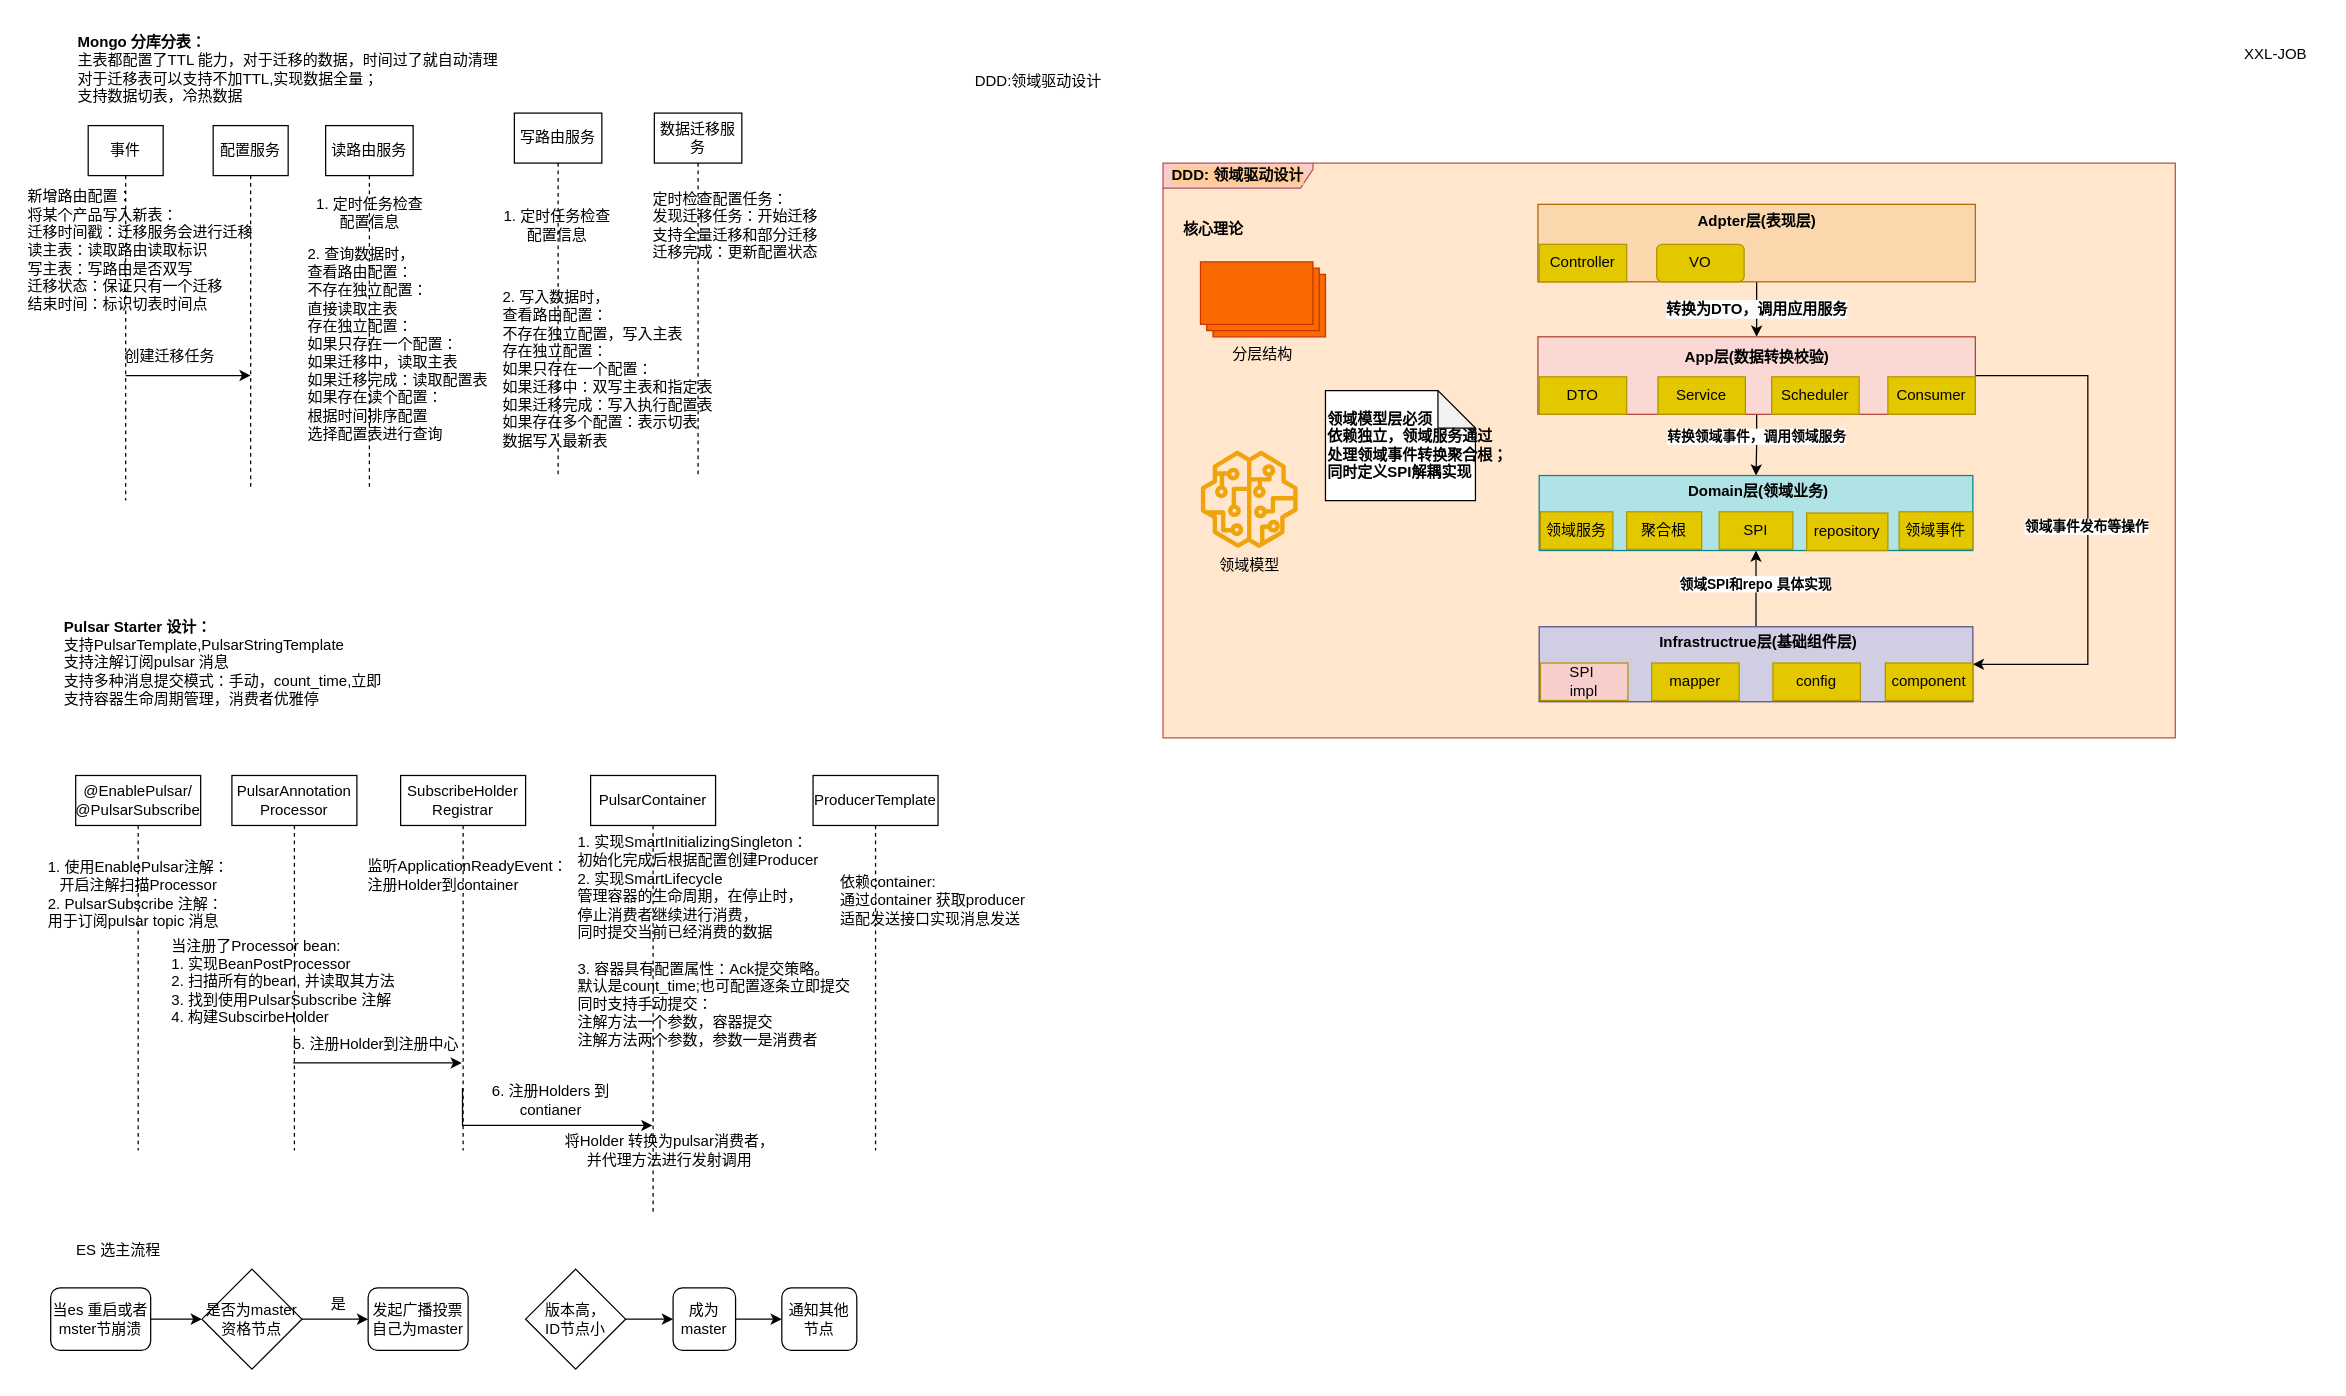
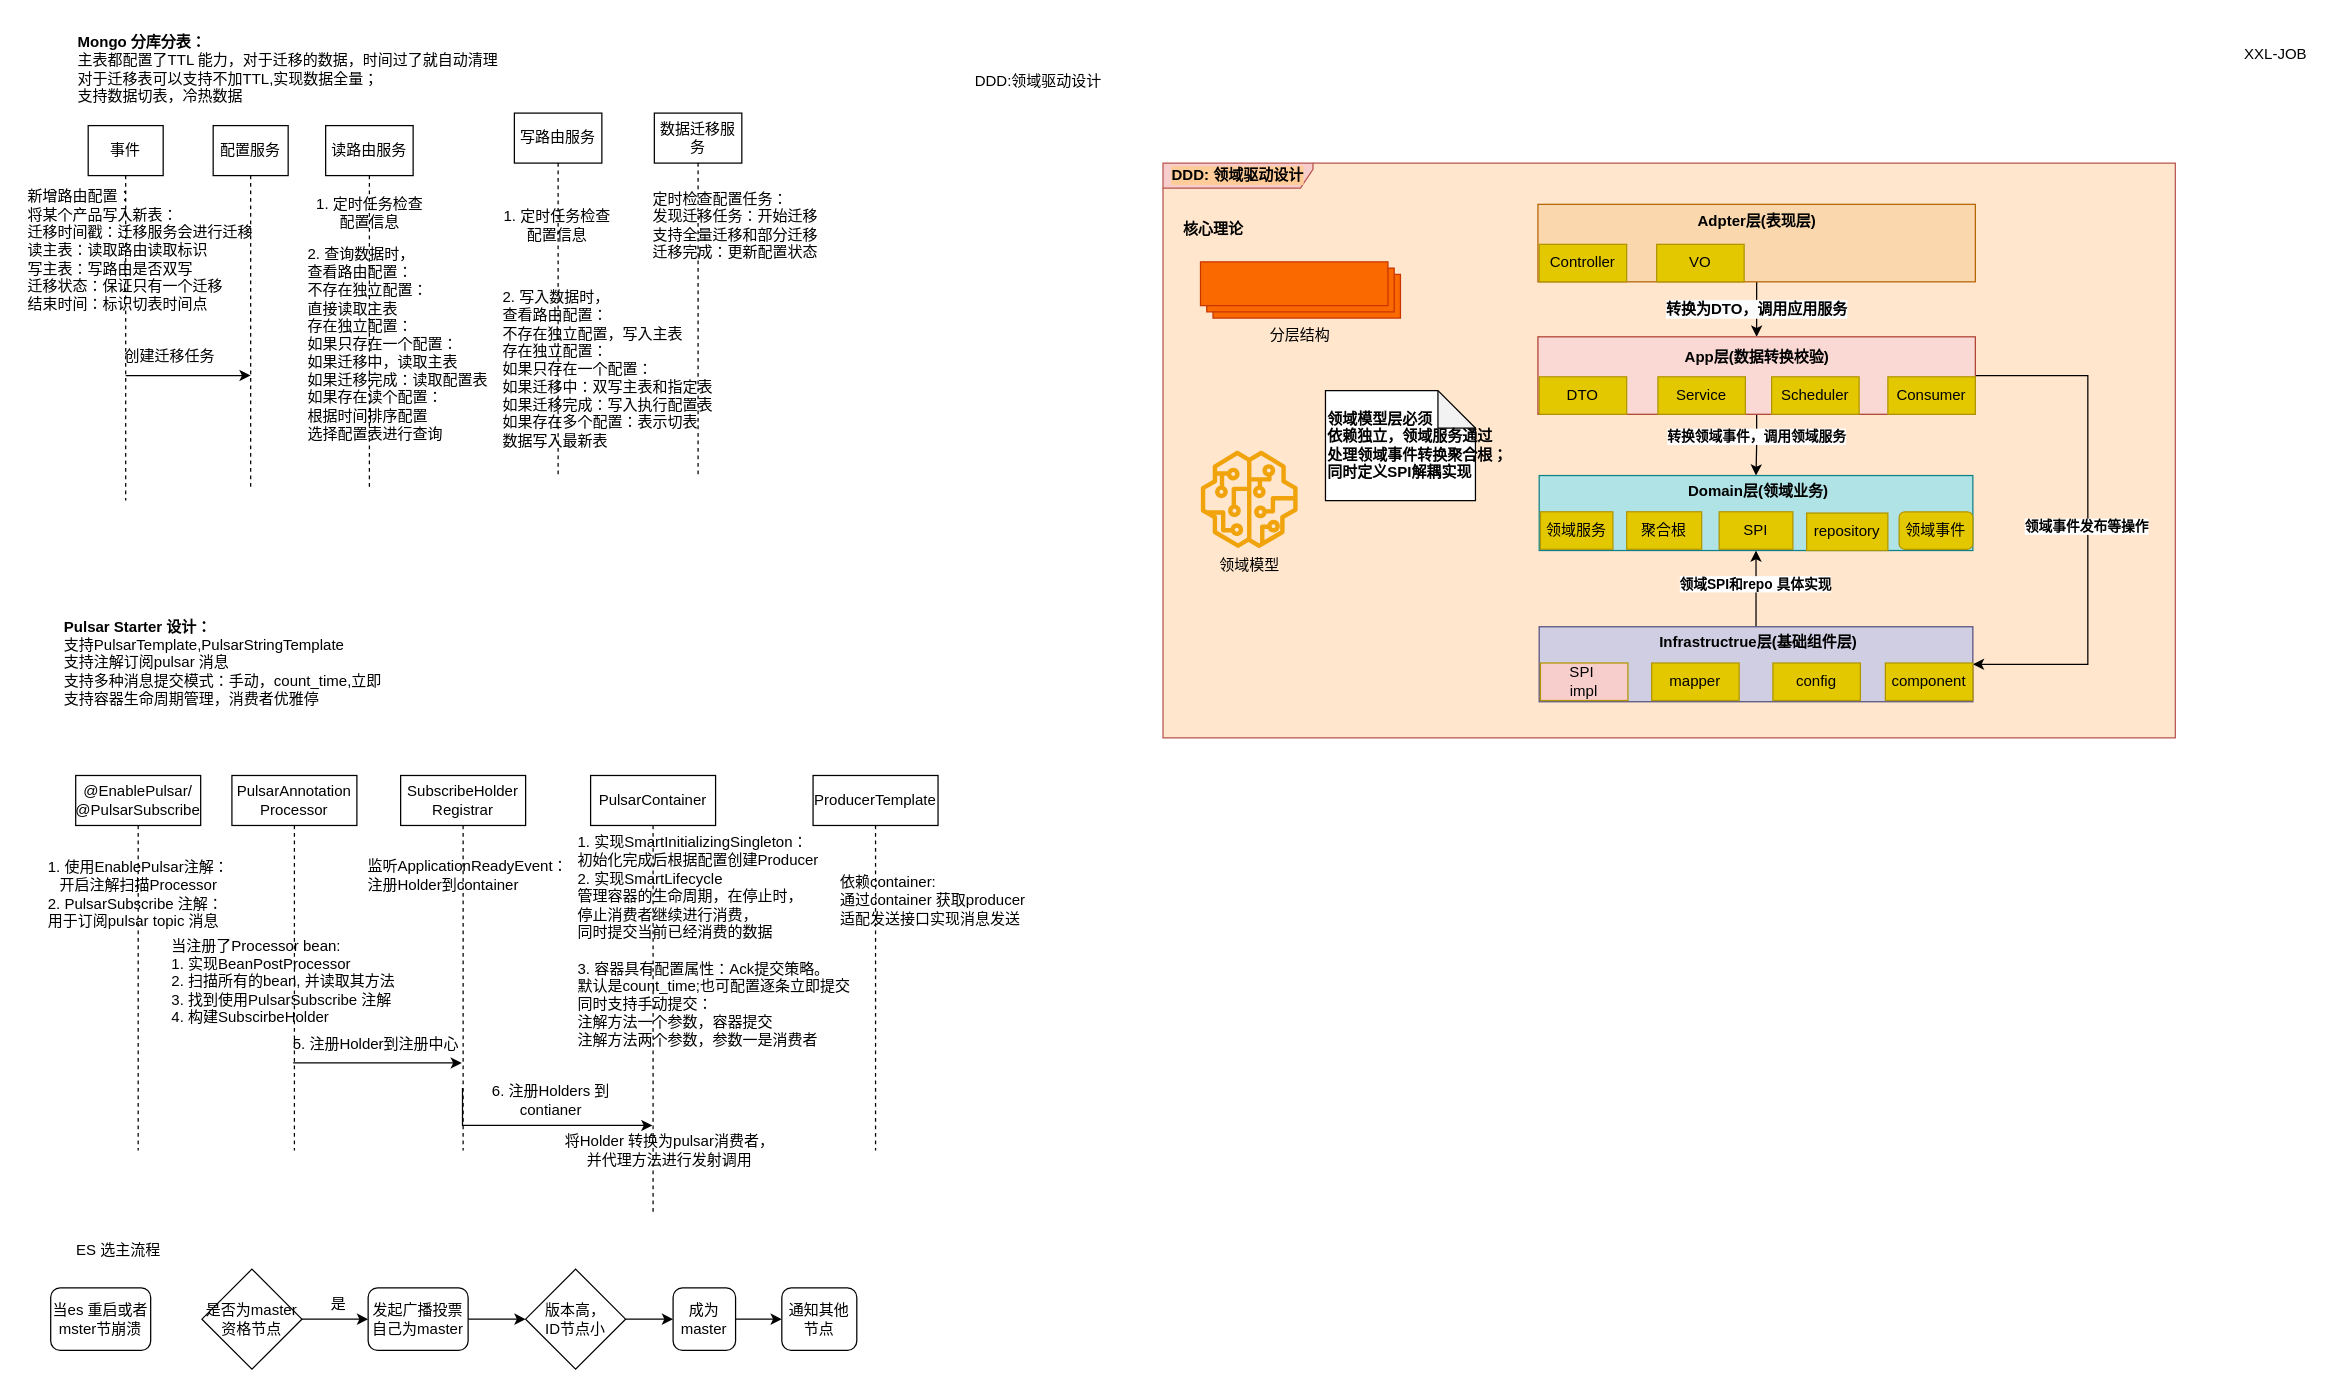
node "VO": shape rounded rectangle -> rectangle
node "分层结构": size 125x75 -> 200x56
node "领域事件": shape rectangle -> rounded rectangle
edge "当es 重启或者 mster节崩溃" -> "是否为master资格节点": removed
edge "发起广播投票自己为master" -> "版本高， ID节点小": added
